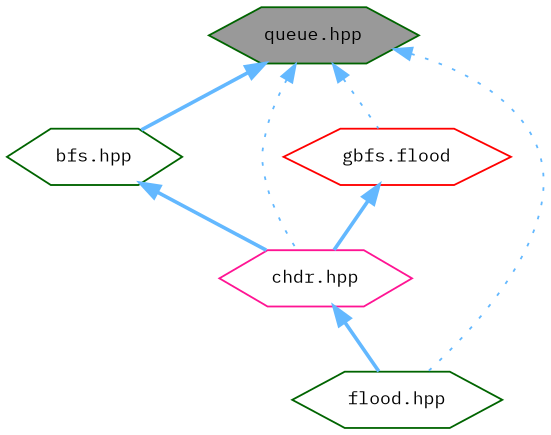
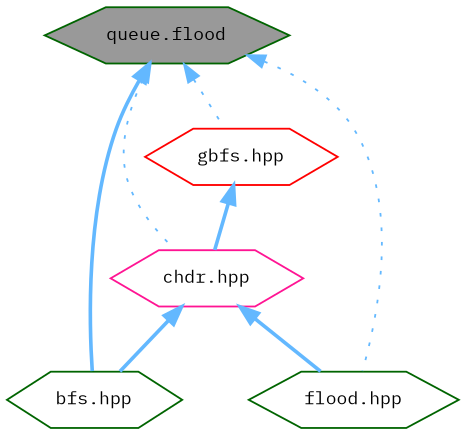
node "queue.hpp": label "queue.hpp" -> "queue.flood"
node "gbfs.flood": label "gbfs.flood" -> "gbfs.hpp"
edge "chdr.hpp" -> "bfs.hpp": reversed
